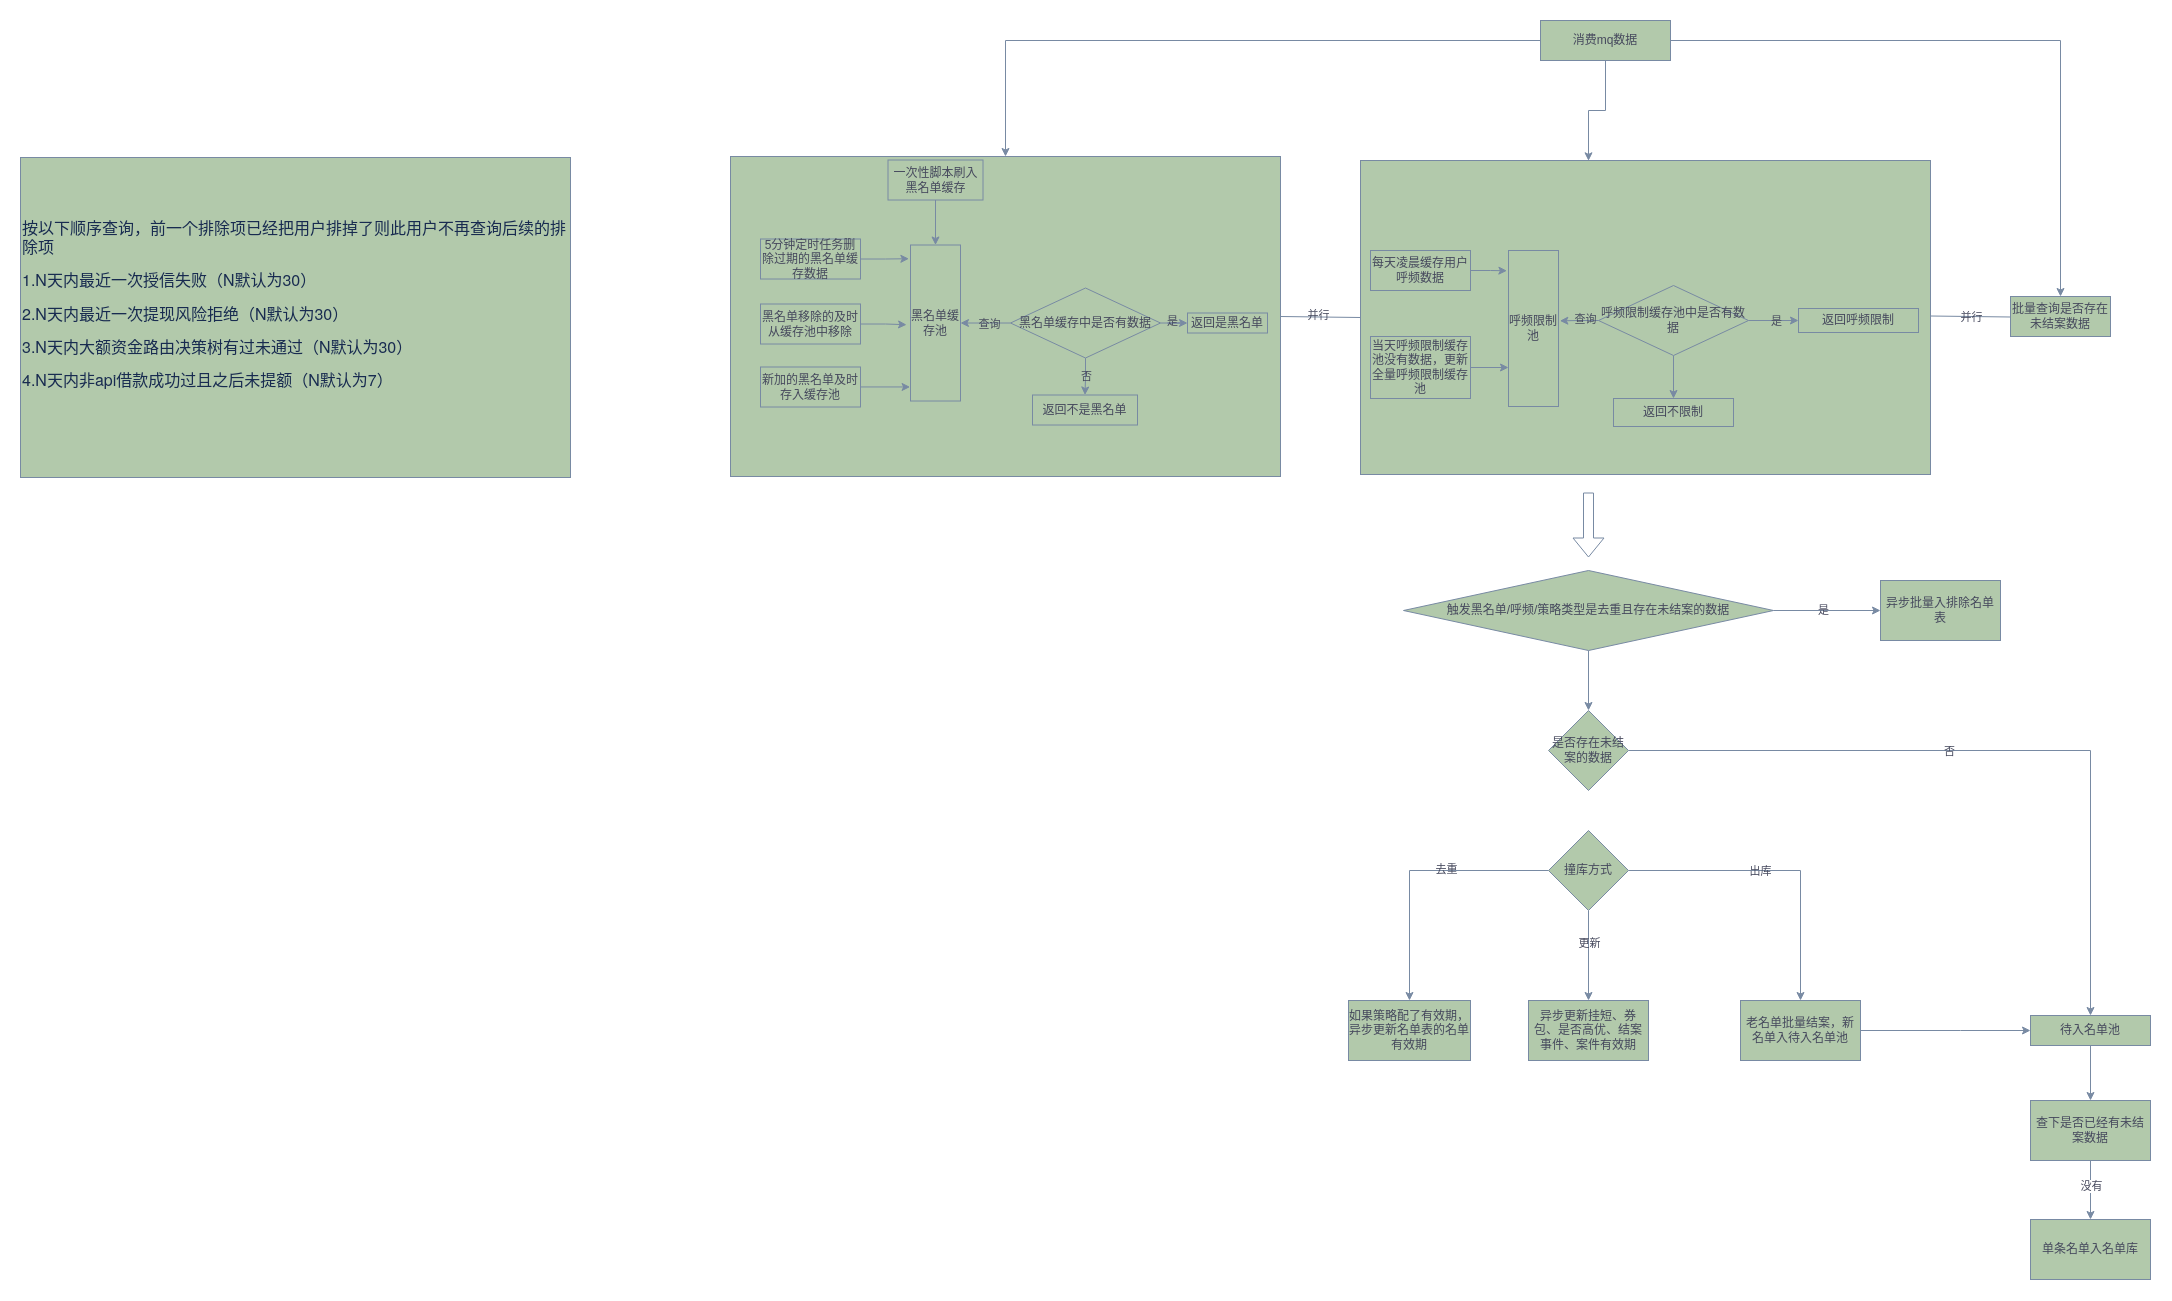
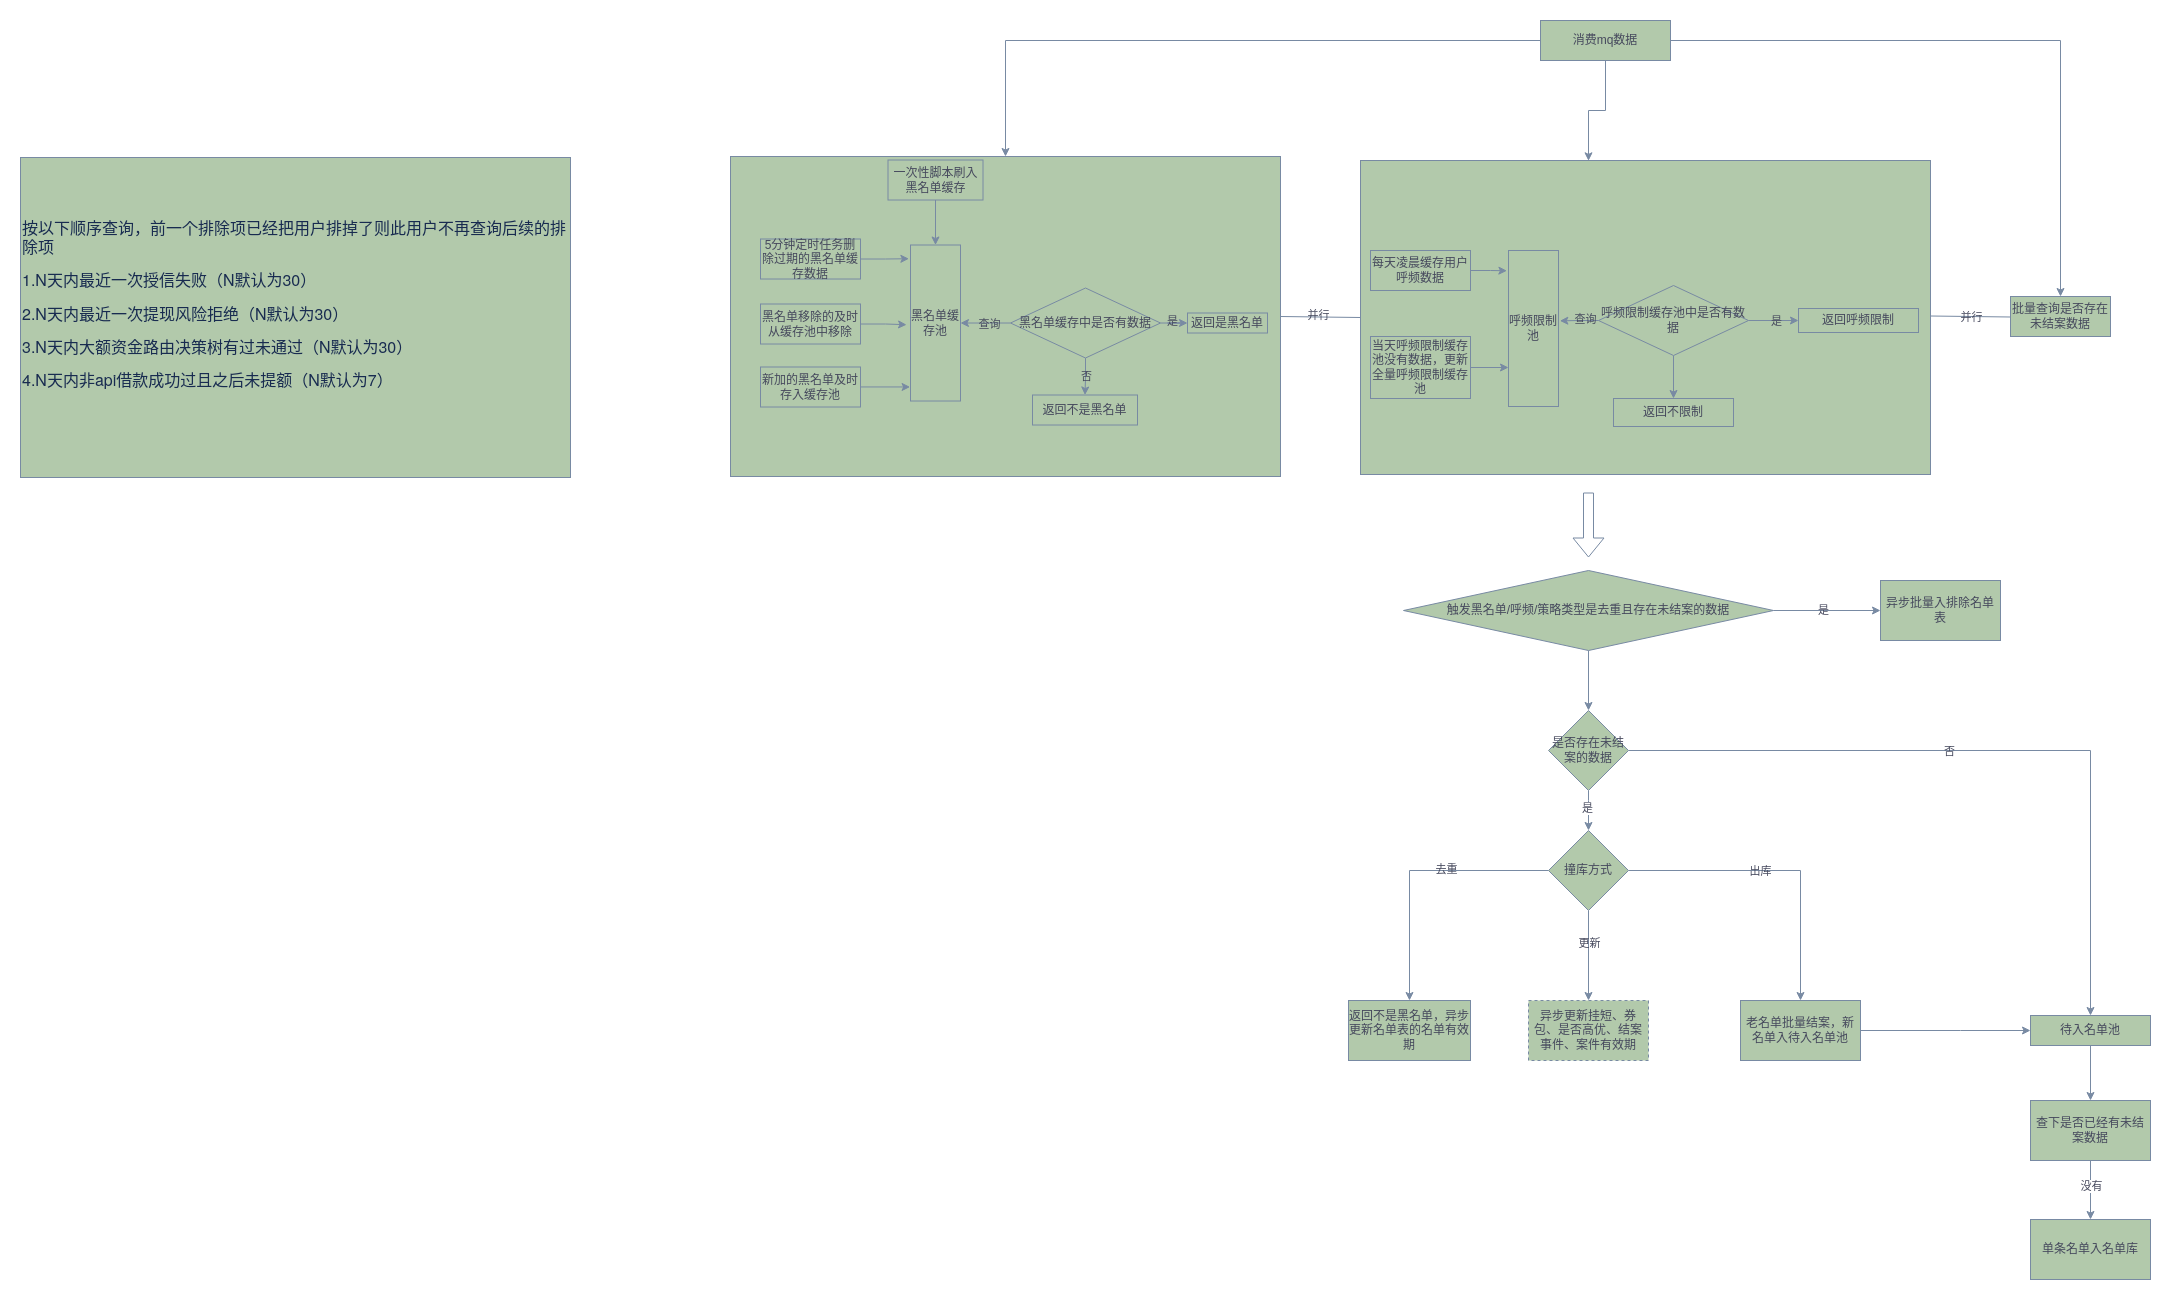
edge "是否存在未结案的数据" -> "撞库方式": added, label "是"
node "如果策略配了有效期，异步更新名单表的名单有效期": label "如果策略配了有效期，异步更新名单表的名单有效期" -> "返回不是黑名单，异步更新名单表的名单有效期"
node "异步更新挂短、券包、是否高优、结案事件、案件有效期": style solid -> dashed
